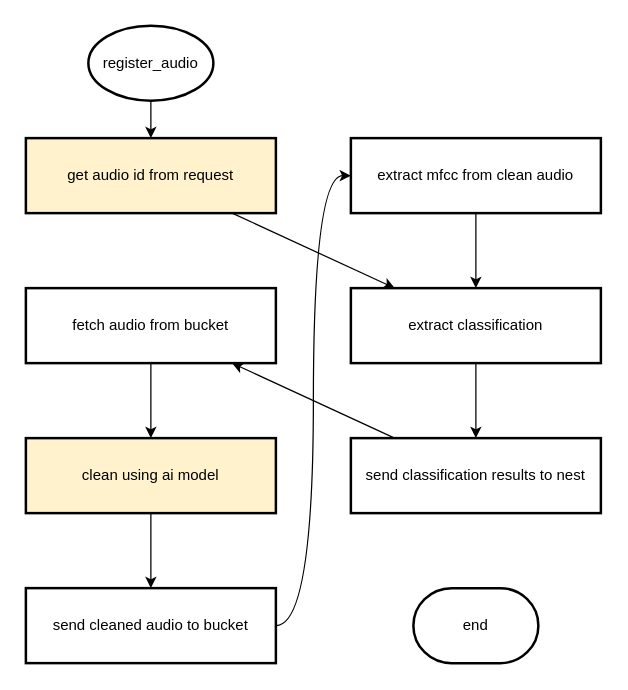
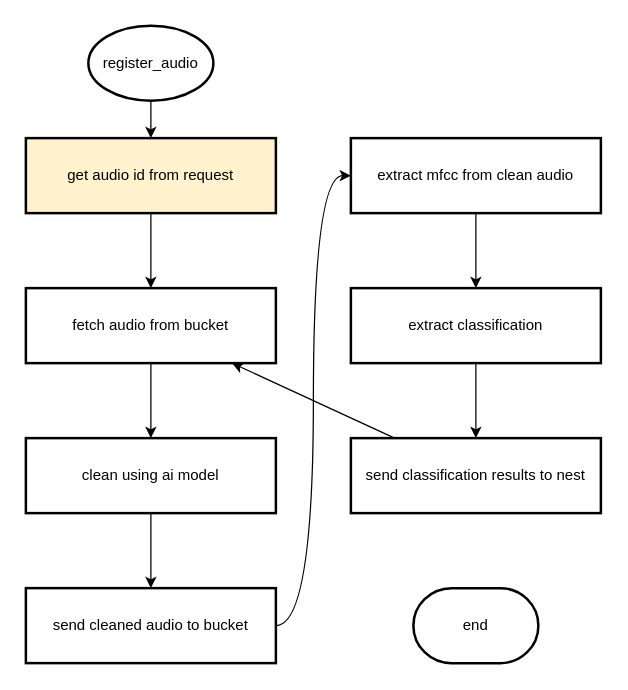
edge "get audio id from request" -> "extract classification": now "get audio id from request" -> "fetch audio from bucket"
node "clean using ai model": fillcolor #fff2cc -> #ffffff
